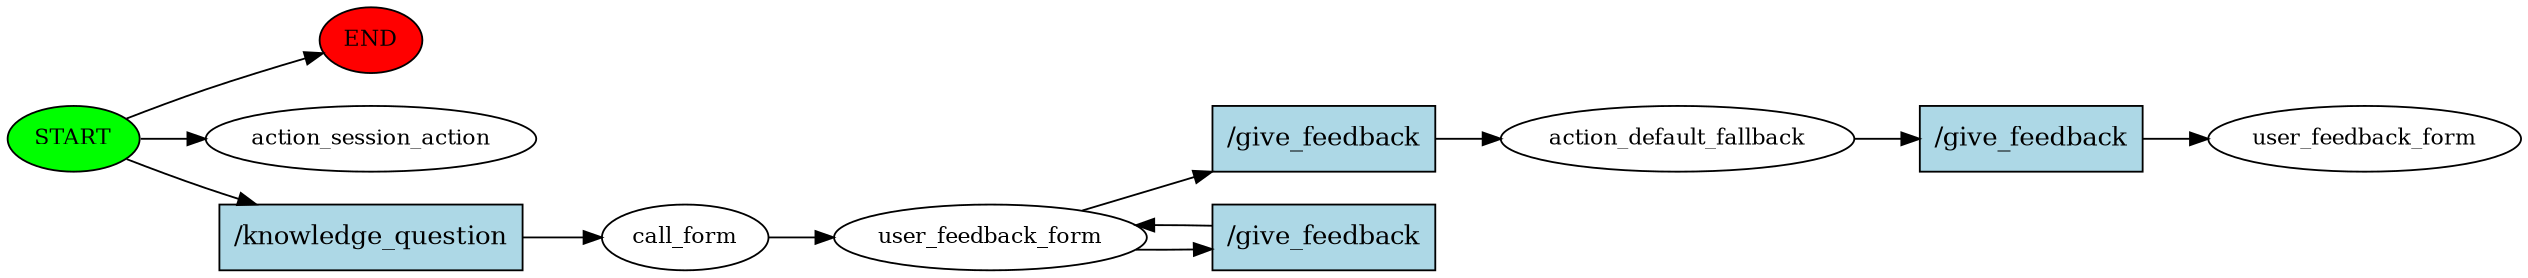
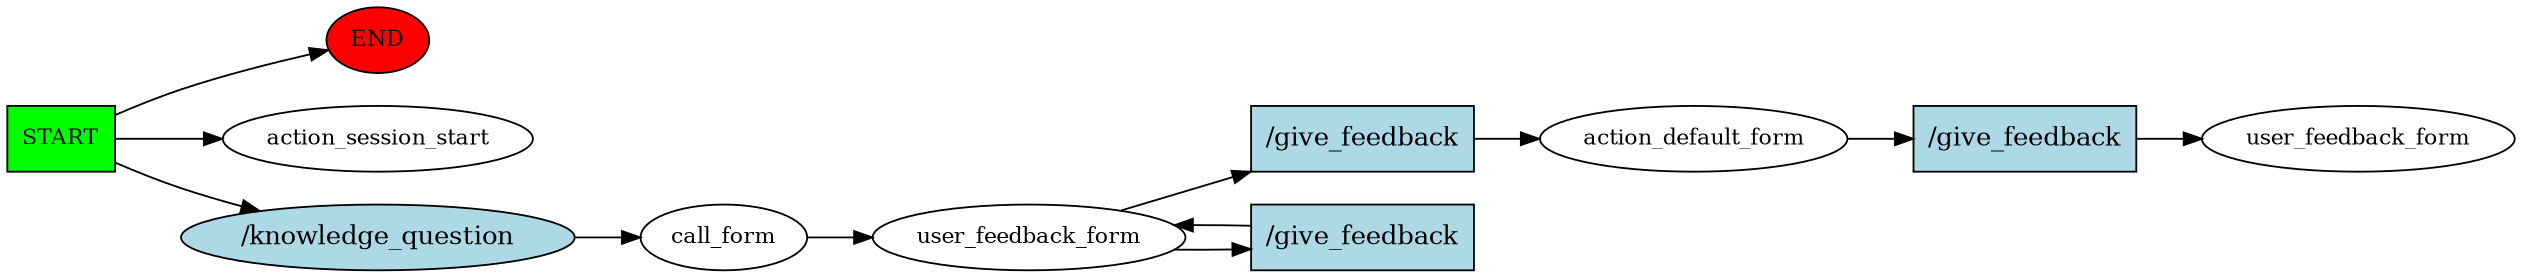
node "START": shape ellipse -> box
node "action_session_action": label "action_session_action" -> "action_session_start"
node "action_default_fallback": label "action_default_fallback" -> "action_default_form"
node "/knowledge_question": shape box -> ellipse
